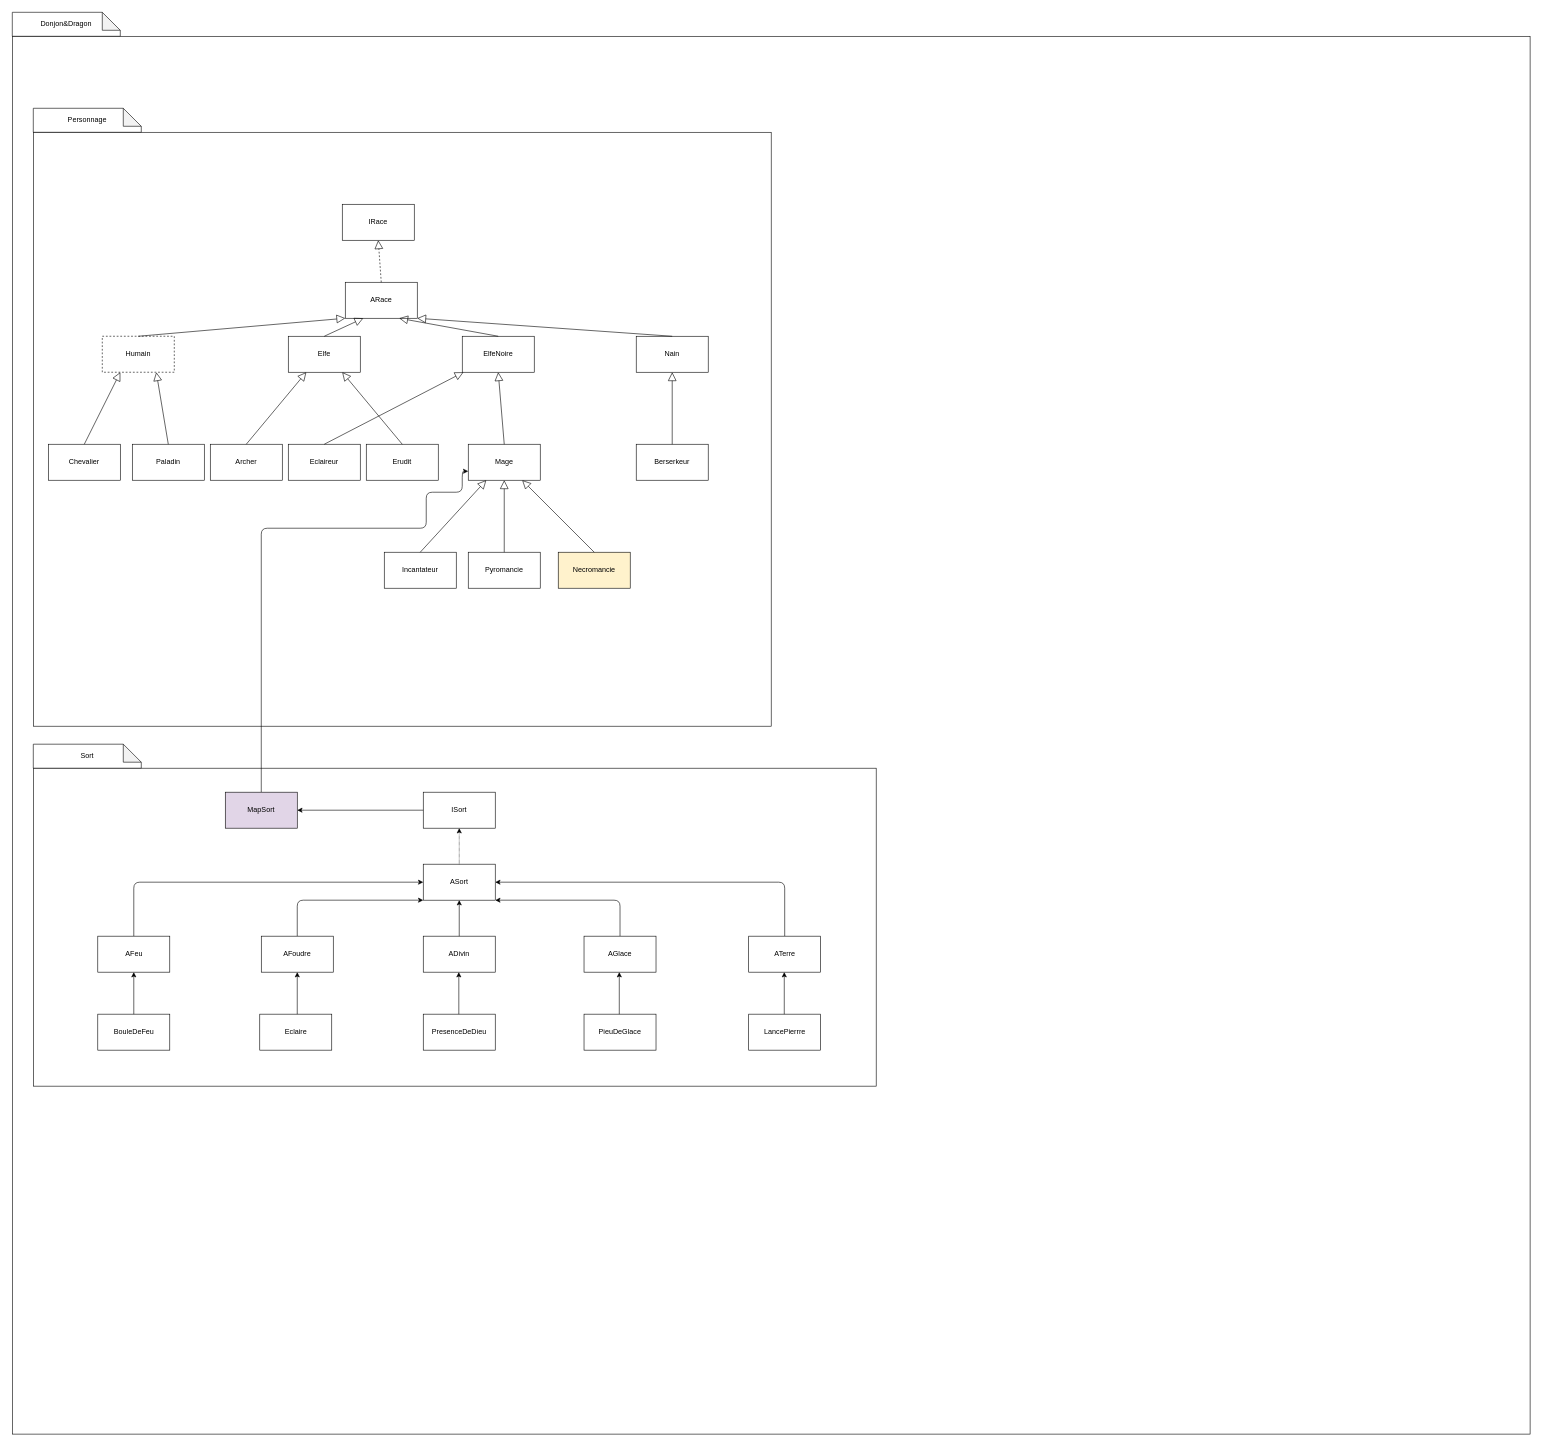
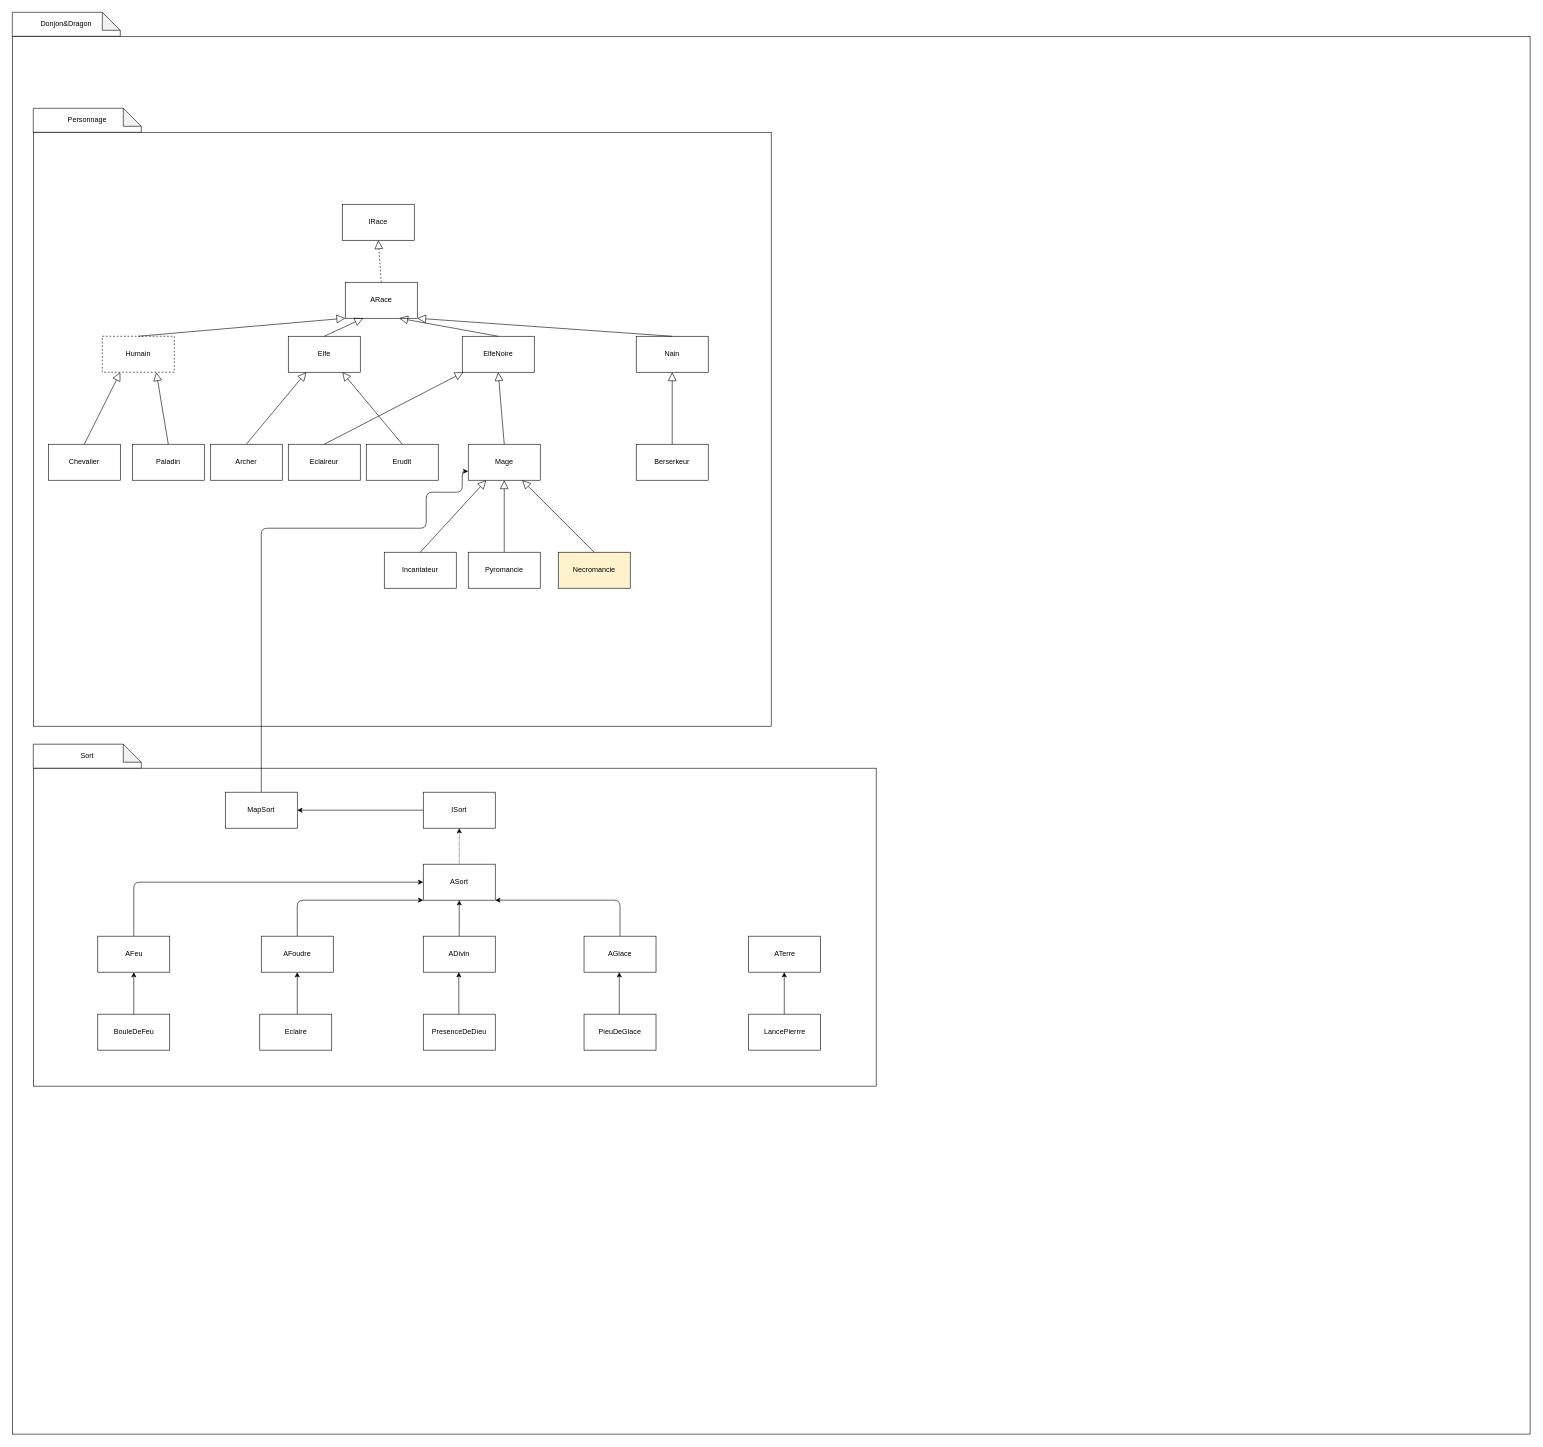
node "MapSort": fillcolor #e1d5e7 -> #ffffff
edge "ATerre" -> "ASort": removed
